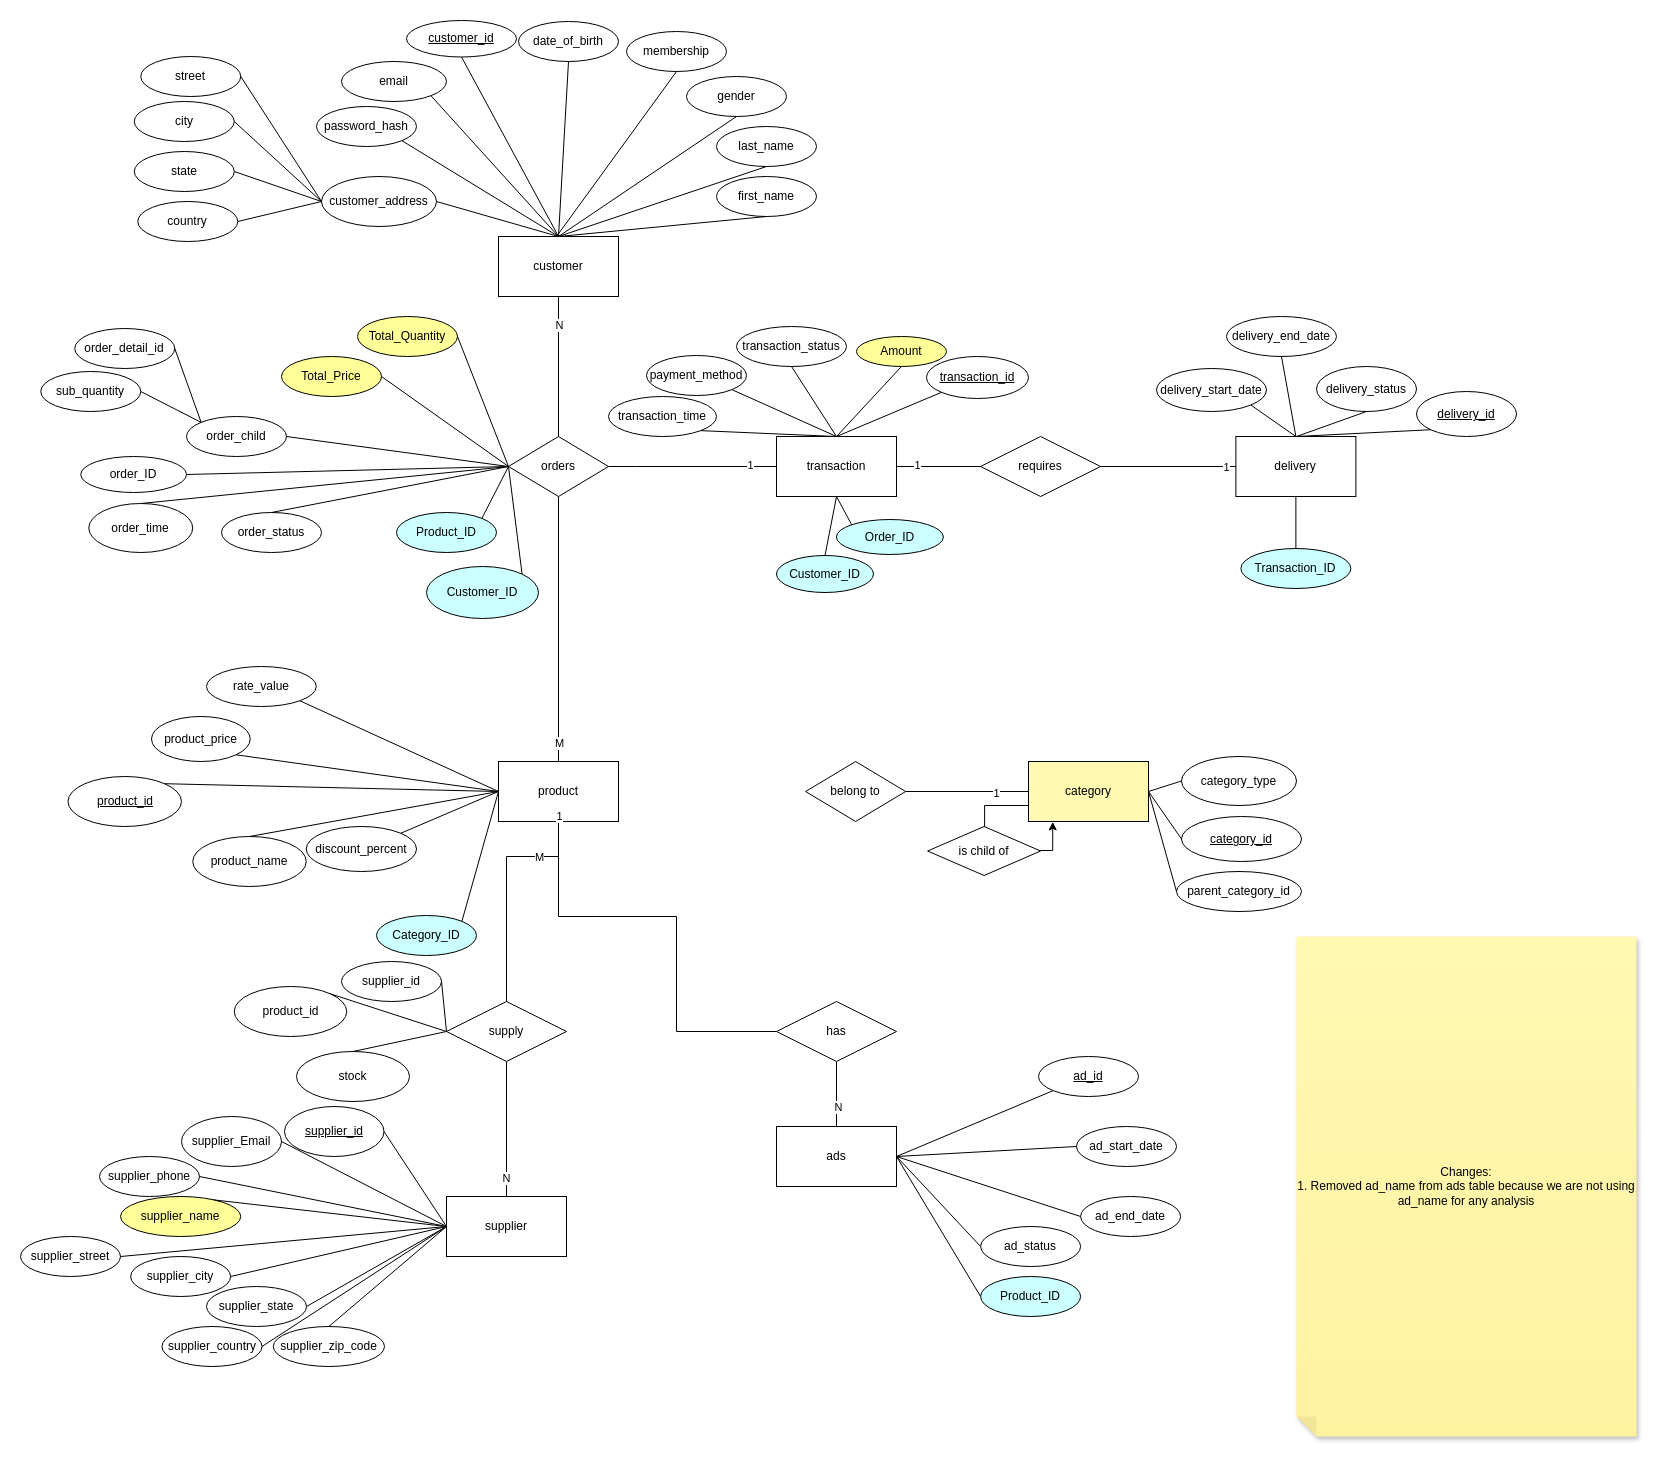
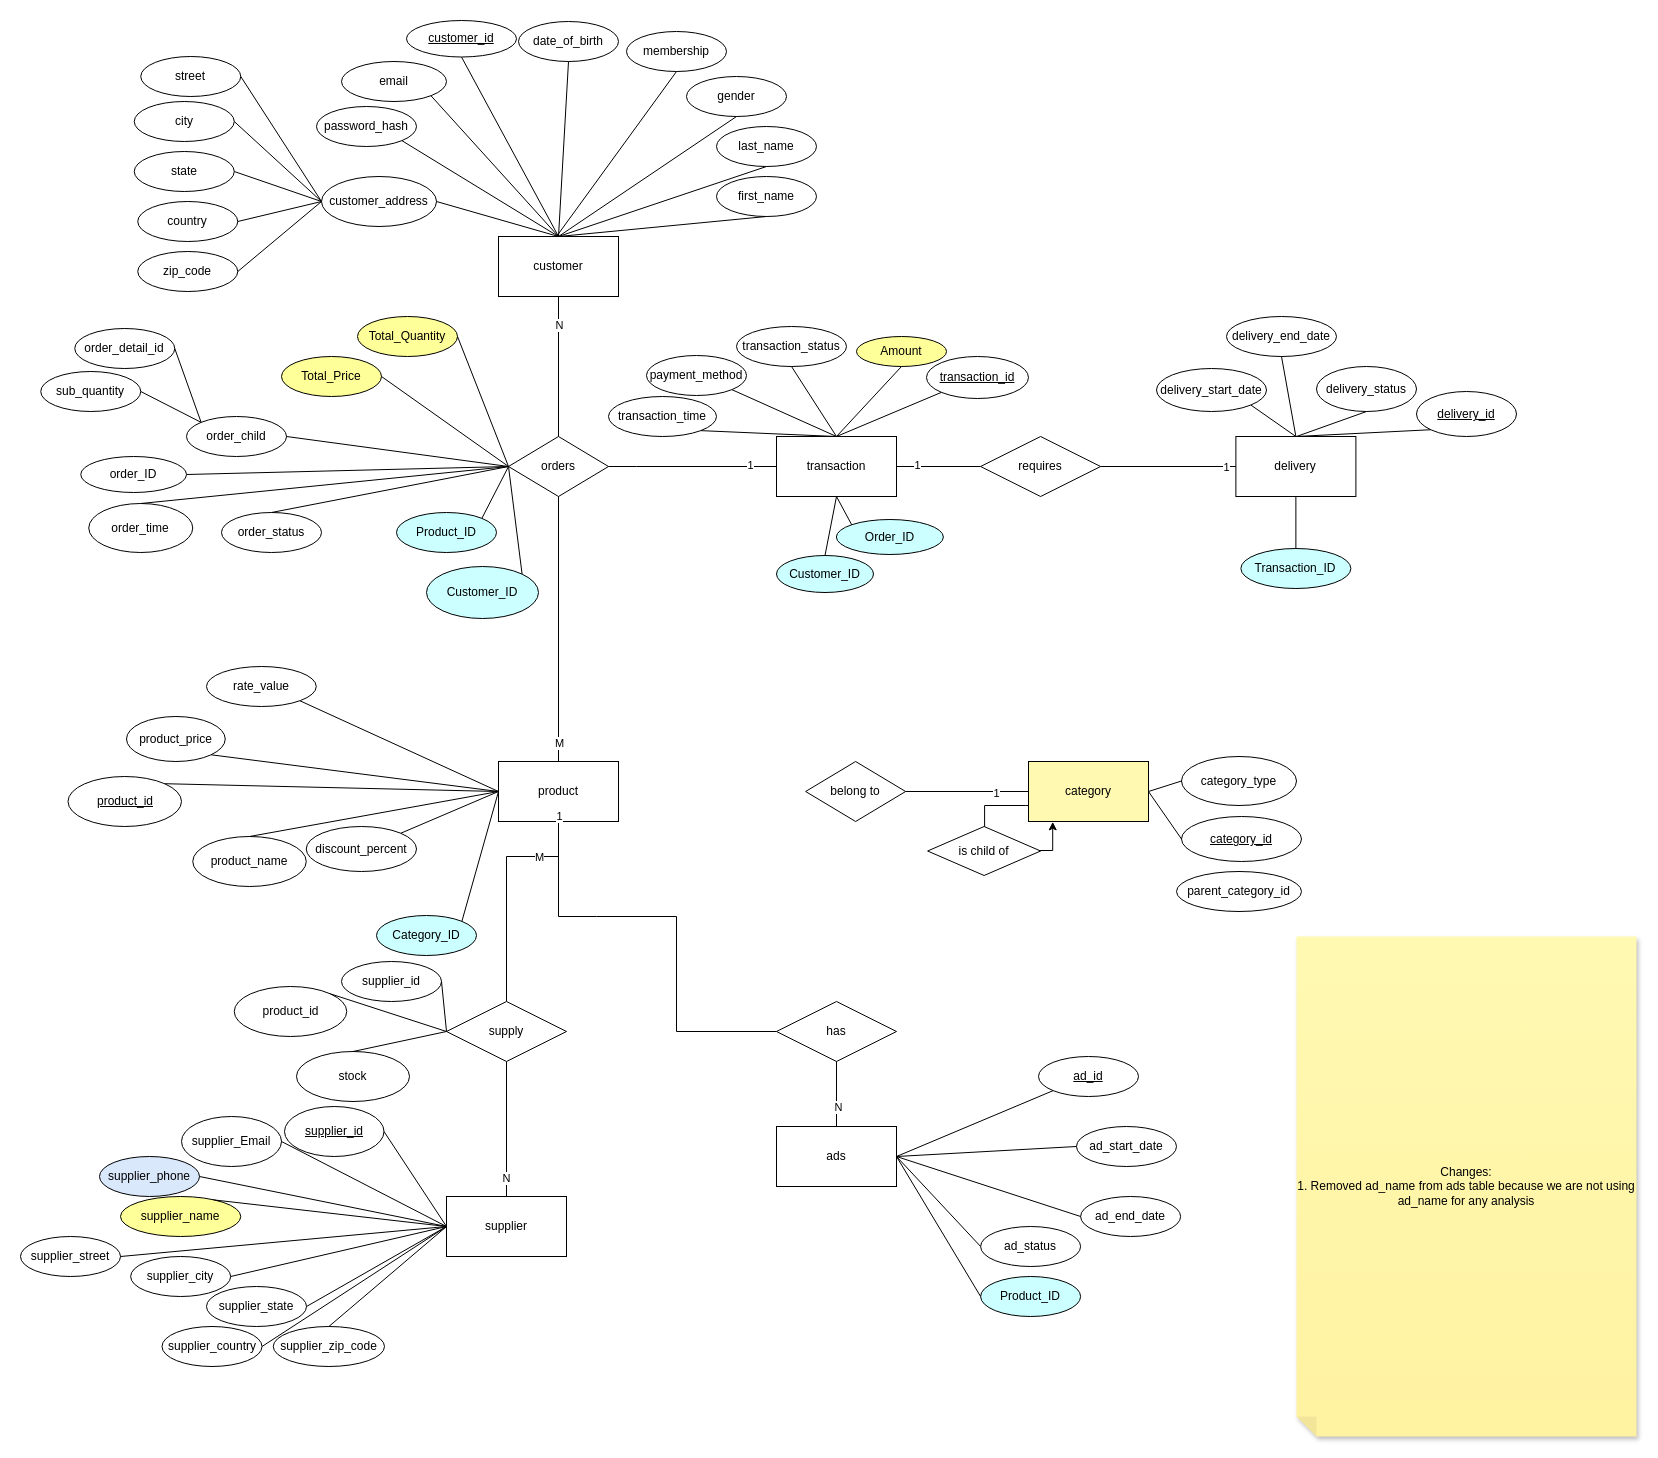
edge "customer_address" -- "zip_code": added
node "zip_code": added
node "product_price": moved (201, 739) -> (176, 739)
edge "category" -- "parent_category_id": removed
node "supplier_phone": fillcolor #ffffff -> #dae8fc
